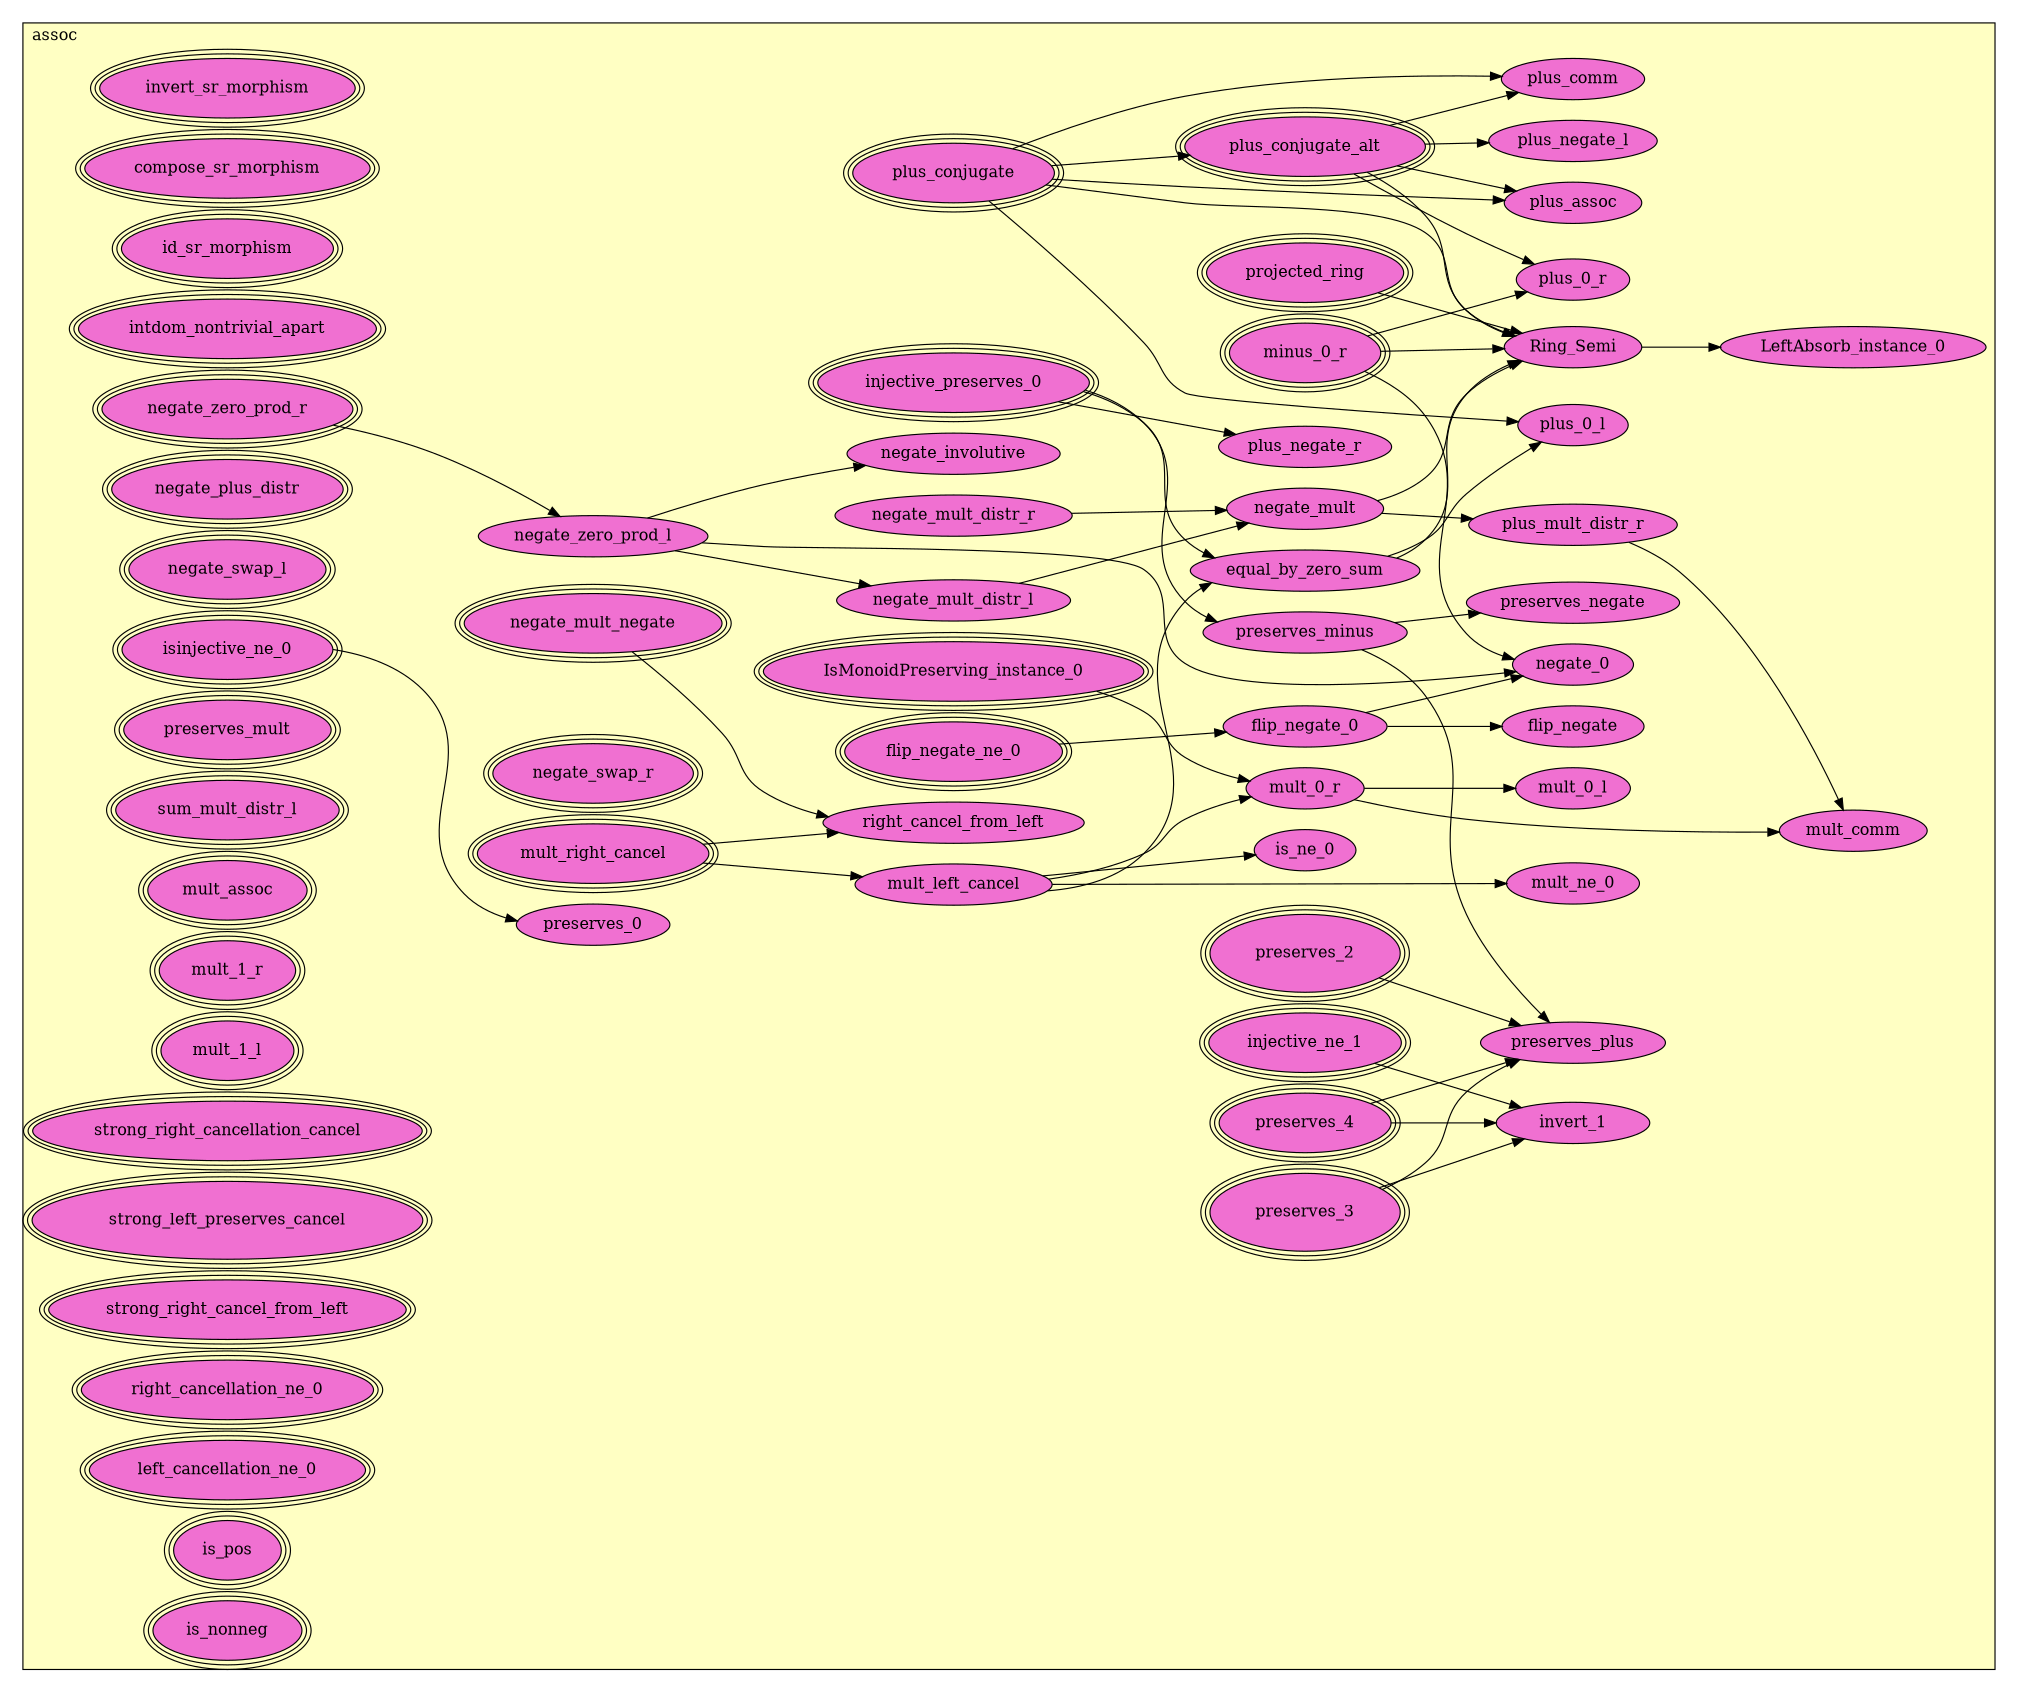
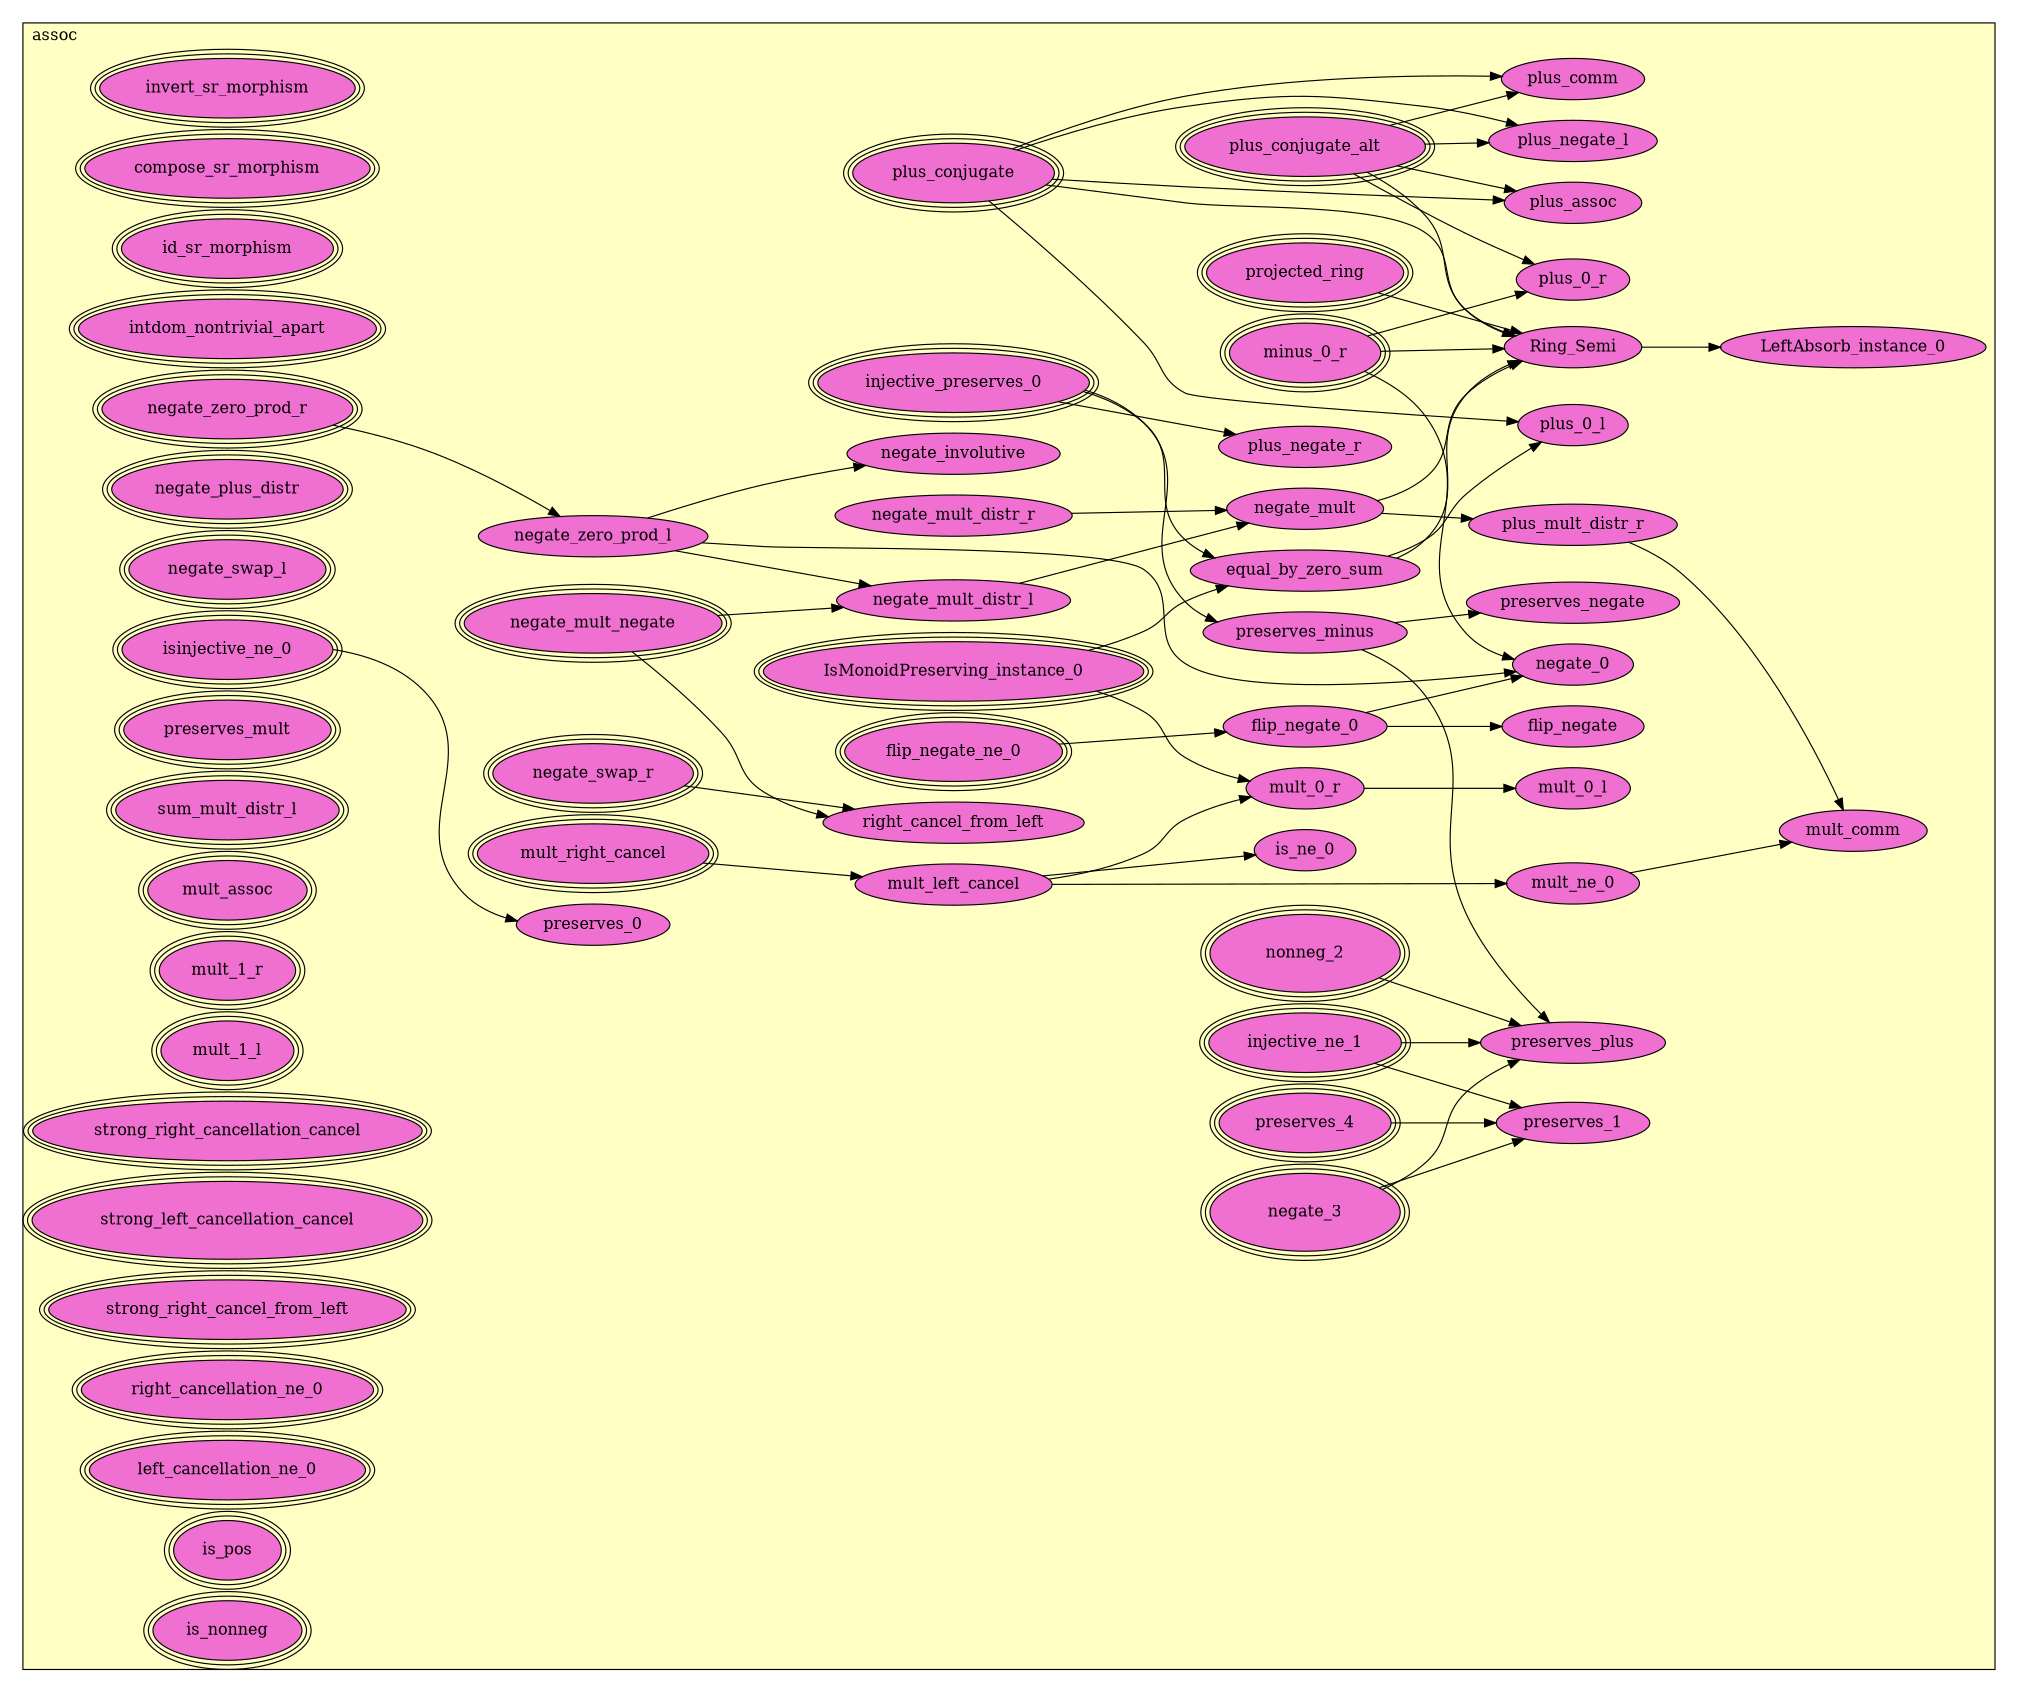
edge "plus_conjugate" -> "plus_conjugate_alt": now "plus_conjugate" -> "plus_negate_l"
edge "negate_mult_negate" -> "negate_mult_distr_l": added
edge "mult_left_cancel" -> "equal_by_zero_sum": now "IsMonoidPreserving_instance_0" -> "equal_by_zero_sum"
edge "mult_0_r" -> "mult_comm": now "mult_ne_0" -> "mult_comm"
edge "mult_right_cancel" -> "right_cancel_from_left": now "negate_swap_r" -> "right_cancel_from_left"
node "preserves_2": label "preserves_2" -> "nonneg_2"
edge "preserves_4" -> "preserves_plus": now "injective_ne_1" -> "preserves_plus"
node "invert_1": label "invert_1" -> "preserves_1"
node "preserves_3": label "preserves_3" -> "negate_3"
node "strong_left_preserves_cancel": label "strong_left_preserves_cancel" -> "strong_left_cancellation_cancel"
